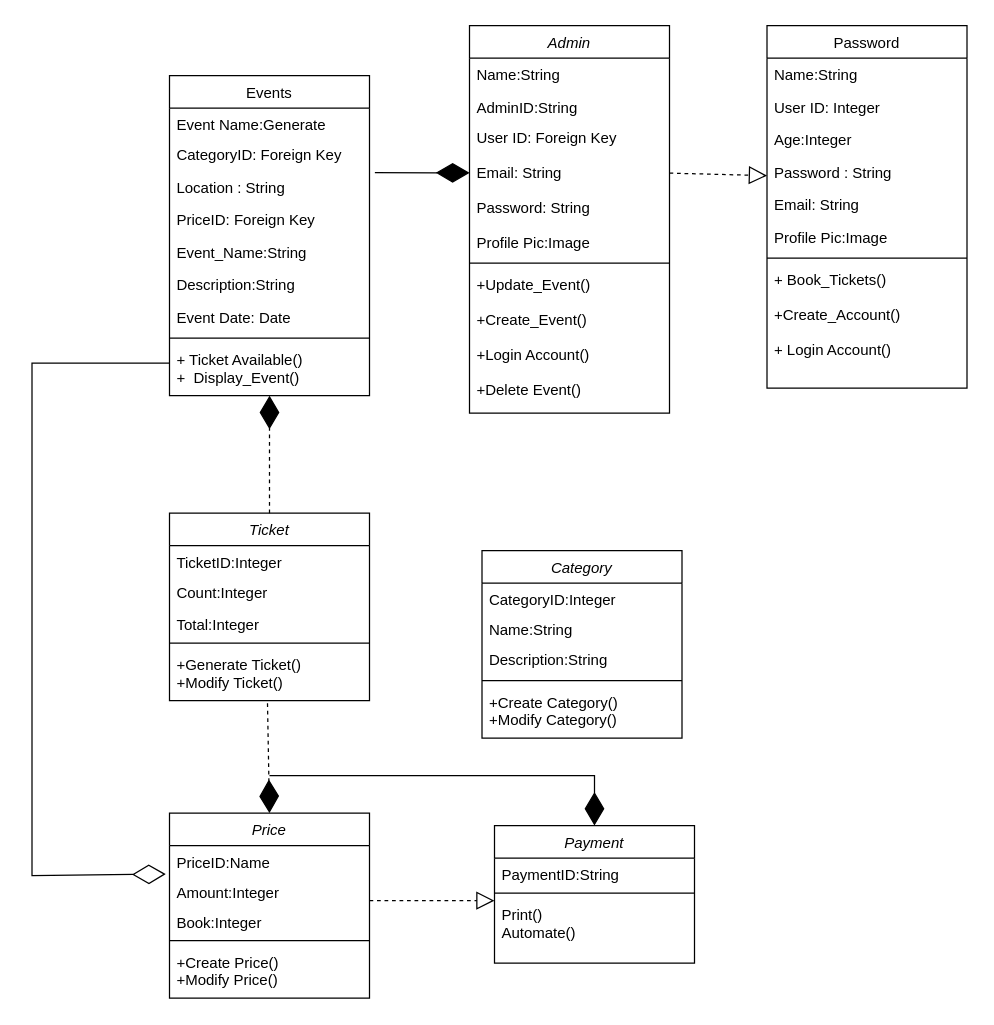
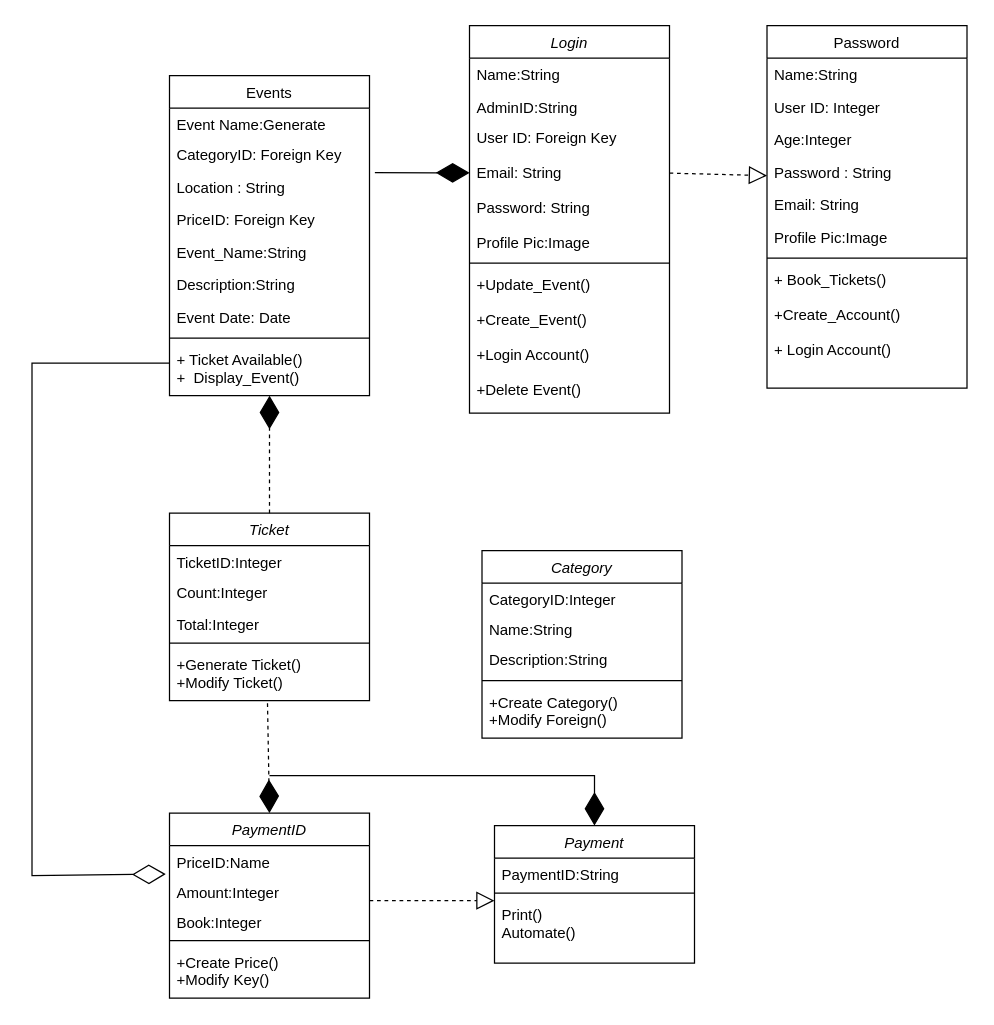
node "Admin": label "Admin" -> "Login"
node "+Create Category() +Modify Category()": label "+Create Category() +Modify Category()" -> "+Create Category() +Modify Foreign()"
node "Price": label "Price" -> "PaymentID"
node "+Create Price() +Modify Price()": label "+Create Price() +Modify Price()" -> "+Create Price() +Modify Key()"
